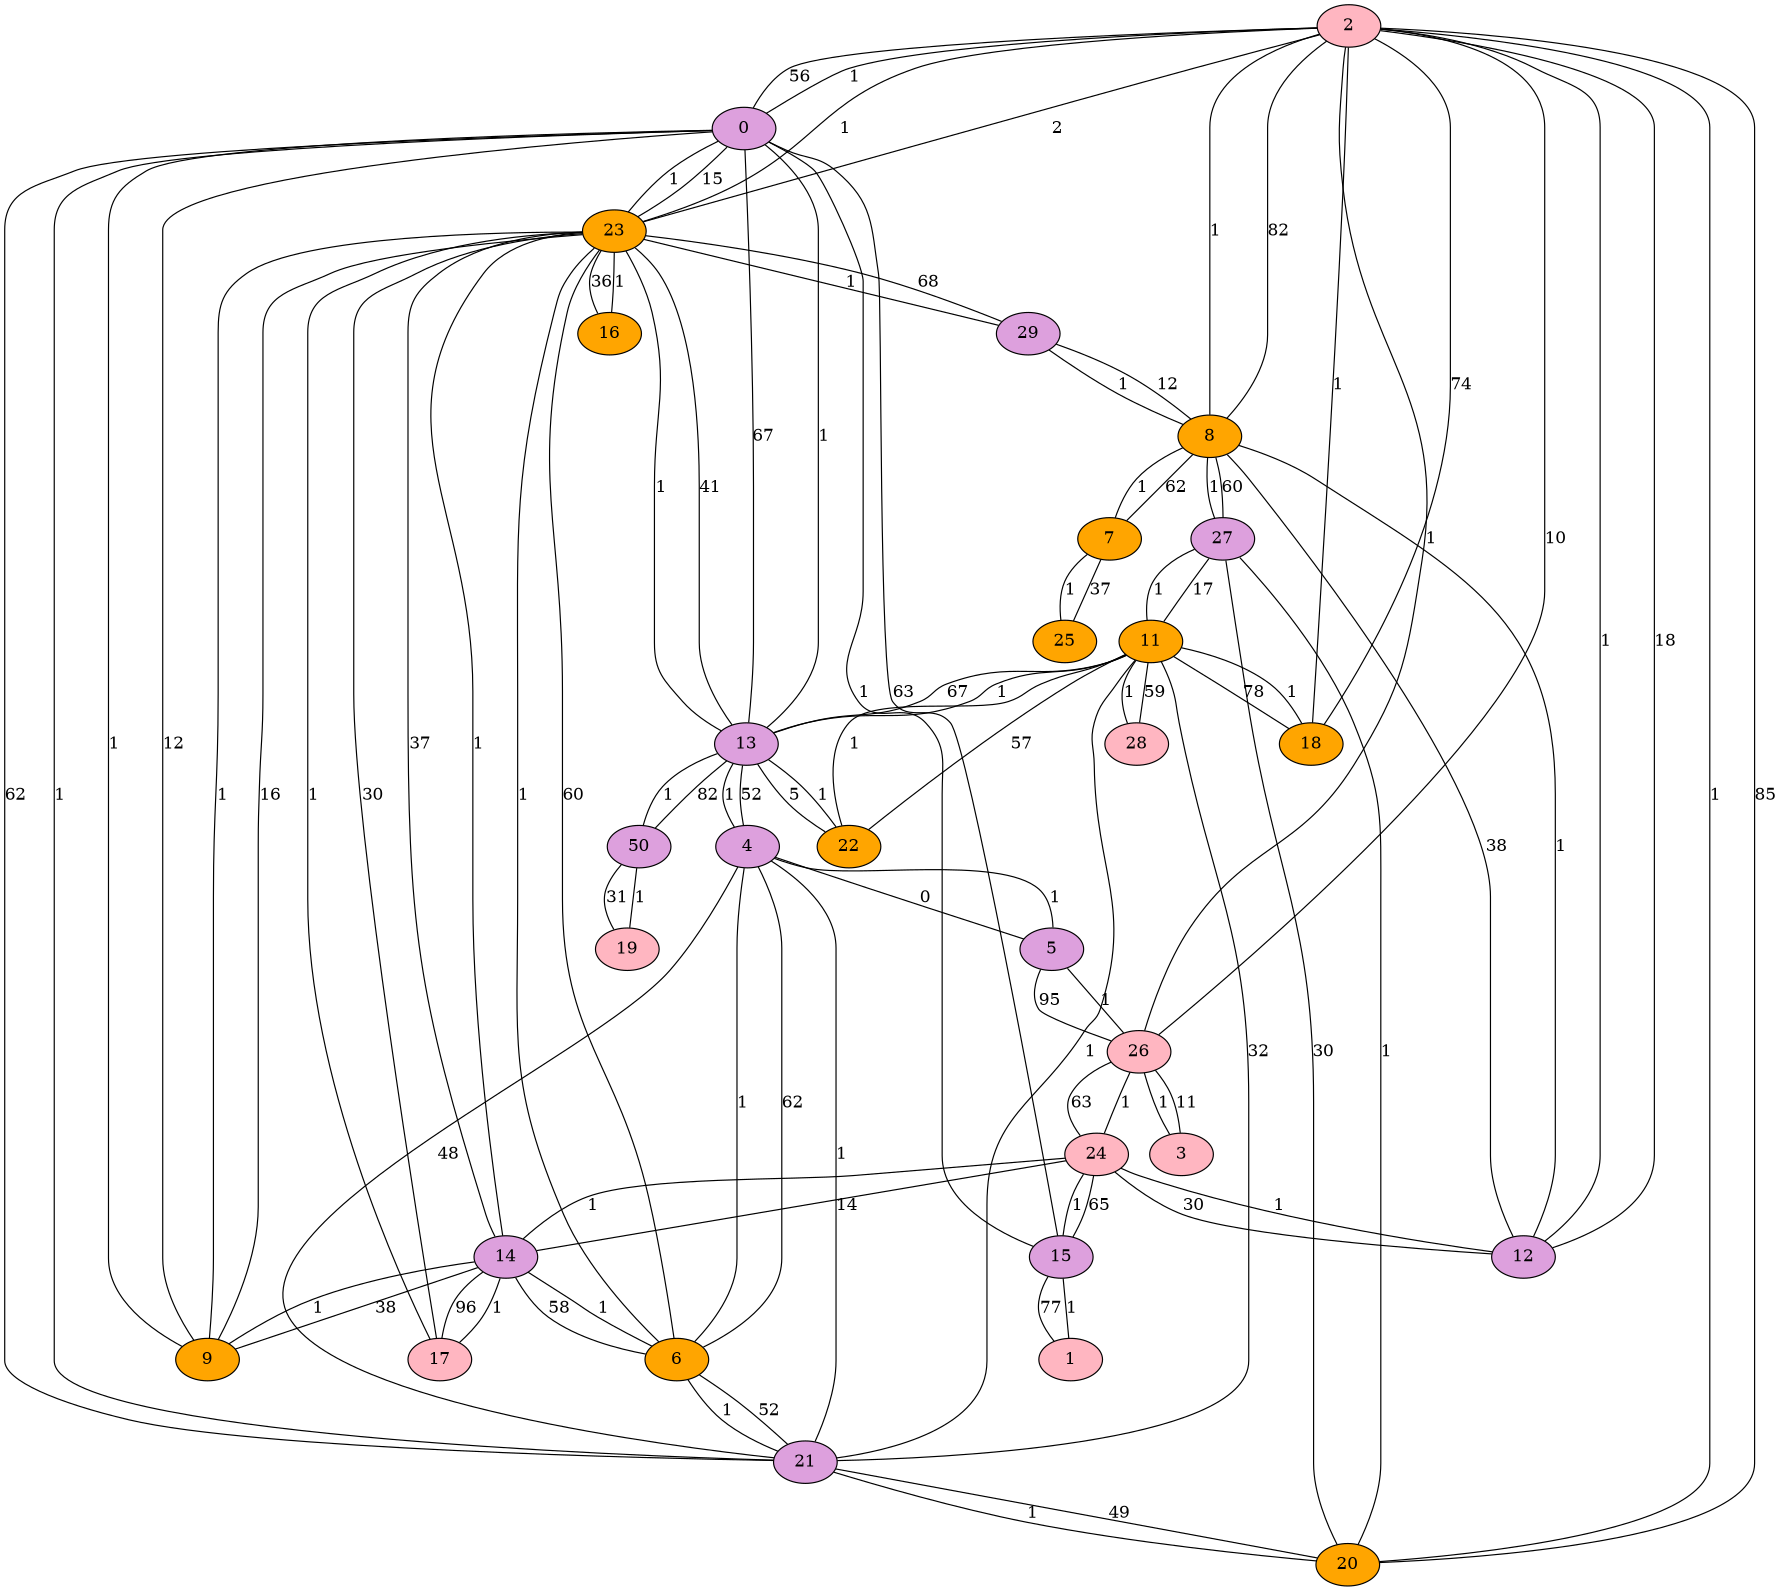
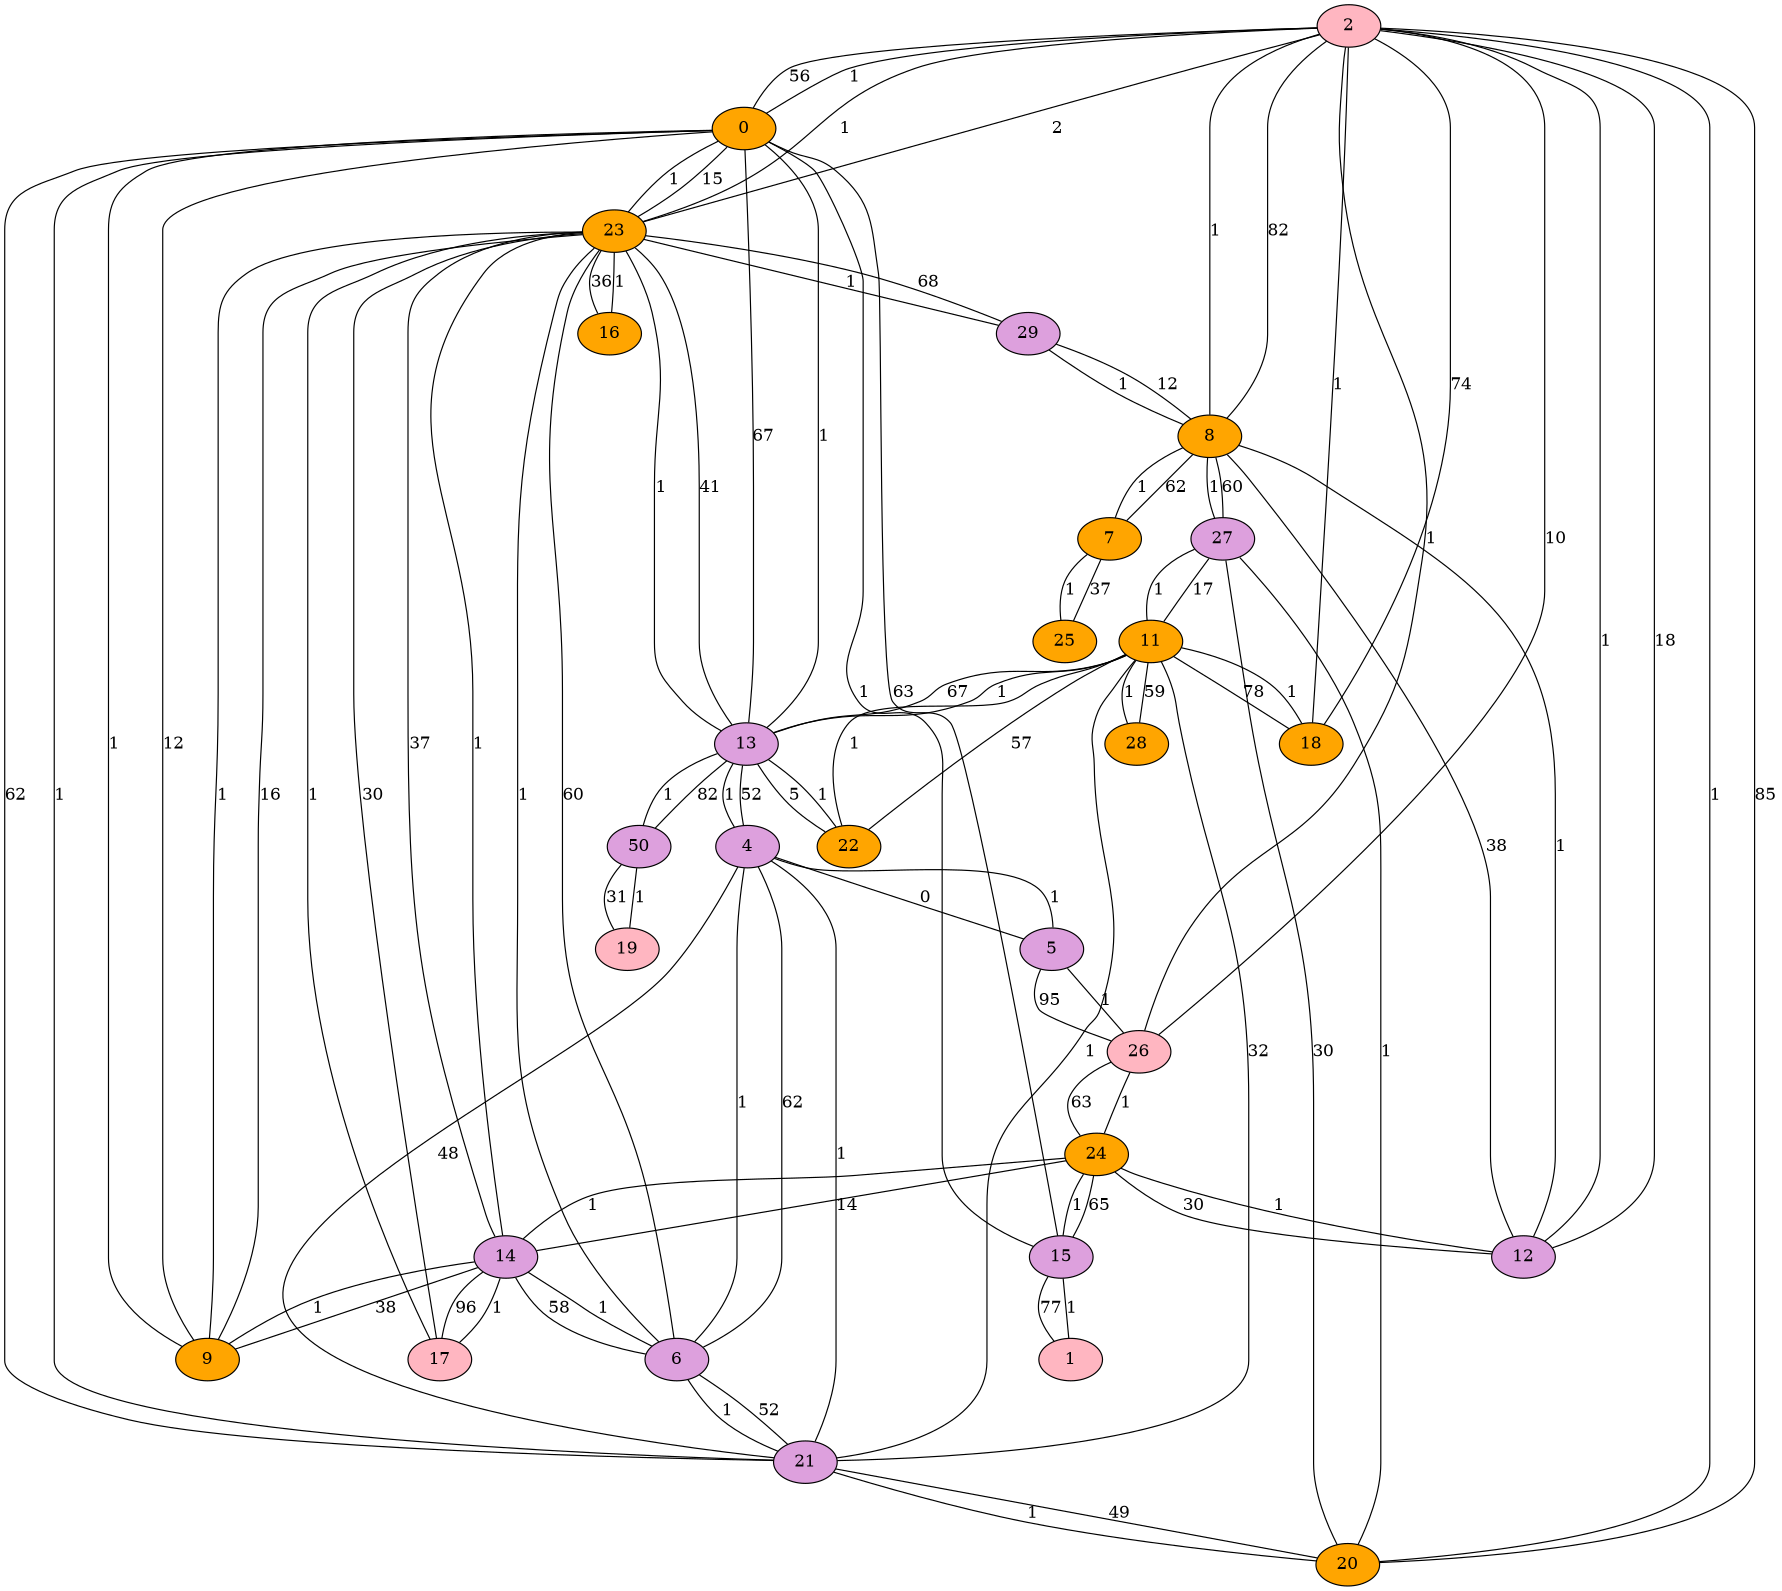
node "0": fillcolor plum -> orange
node "28": fillcolor lightpink -> orange
node "24": fillcolor lightpink -> orange
node "3": removed
node "6": fillcolor orange -> plum
